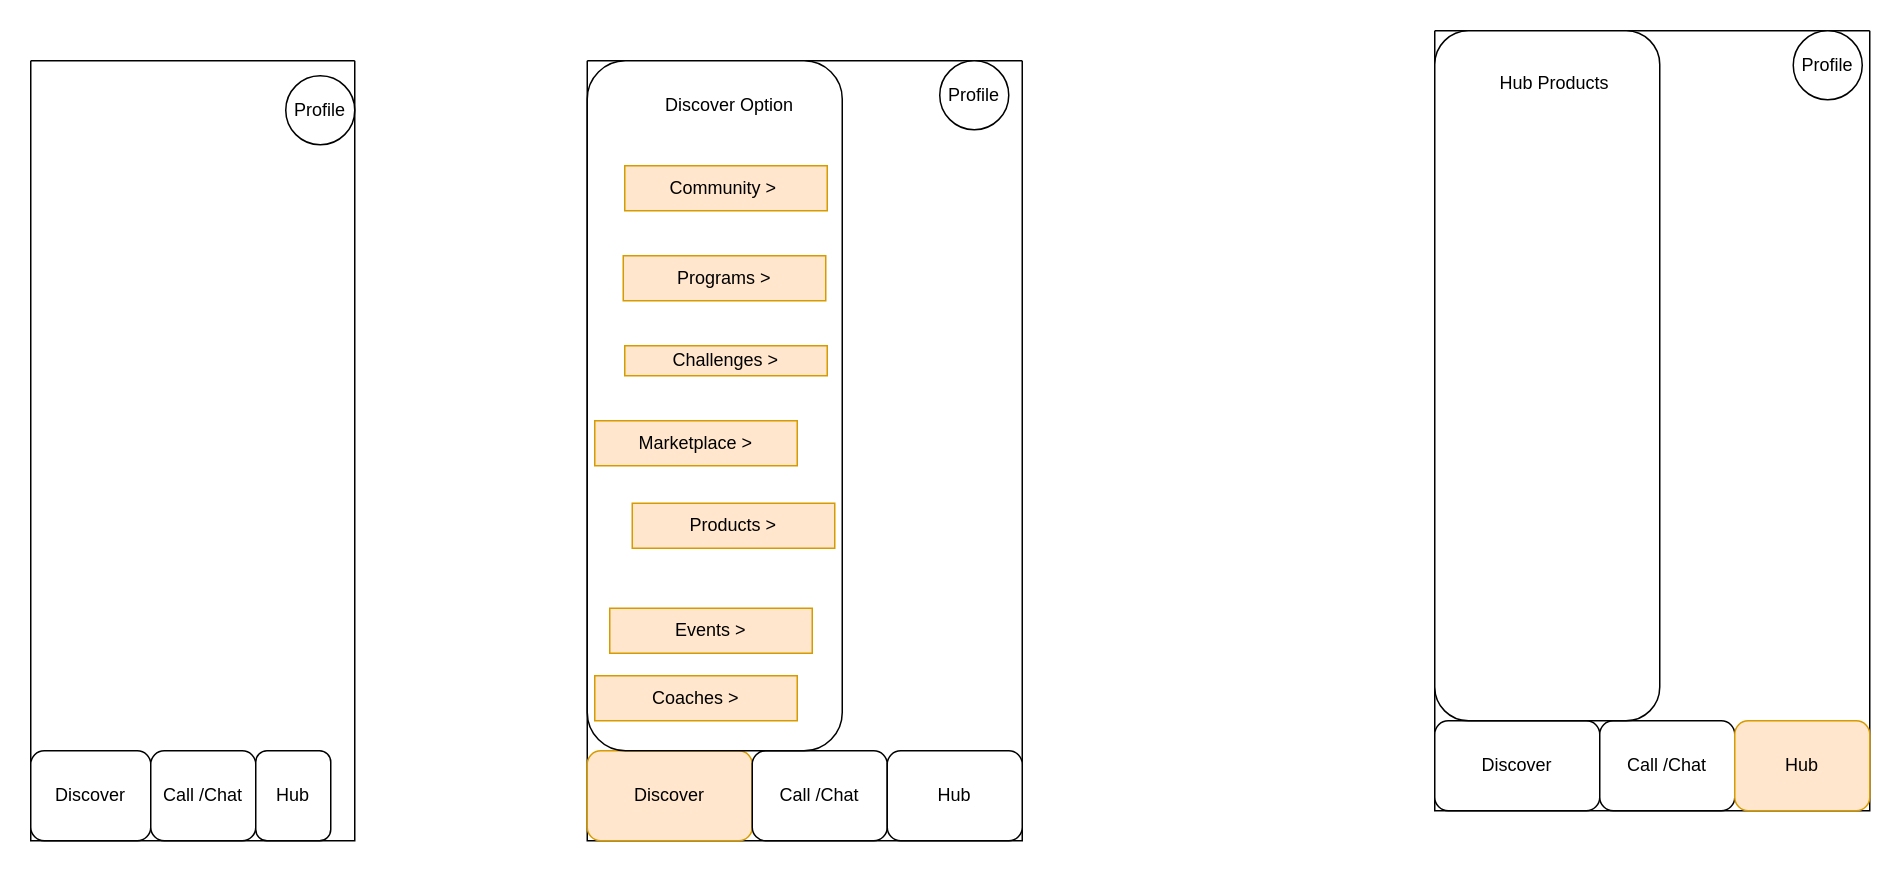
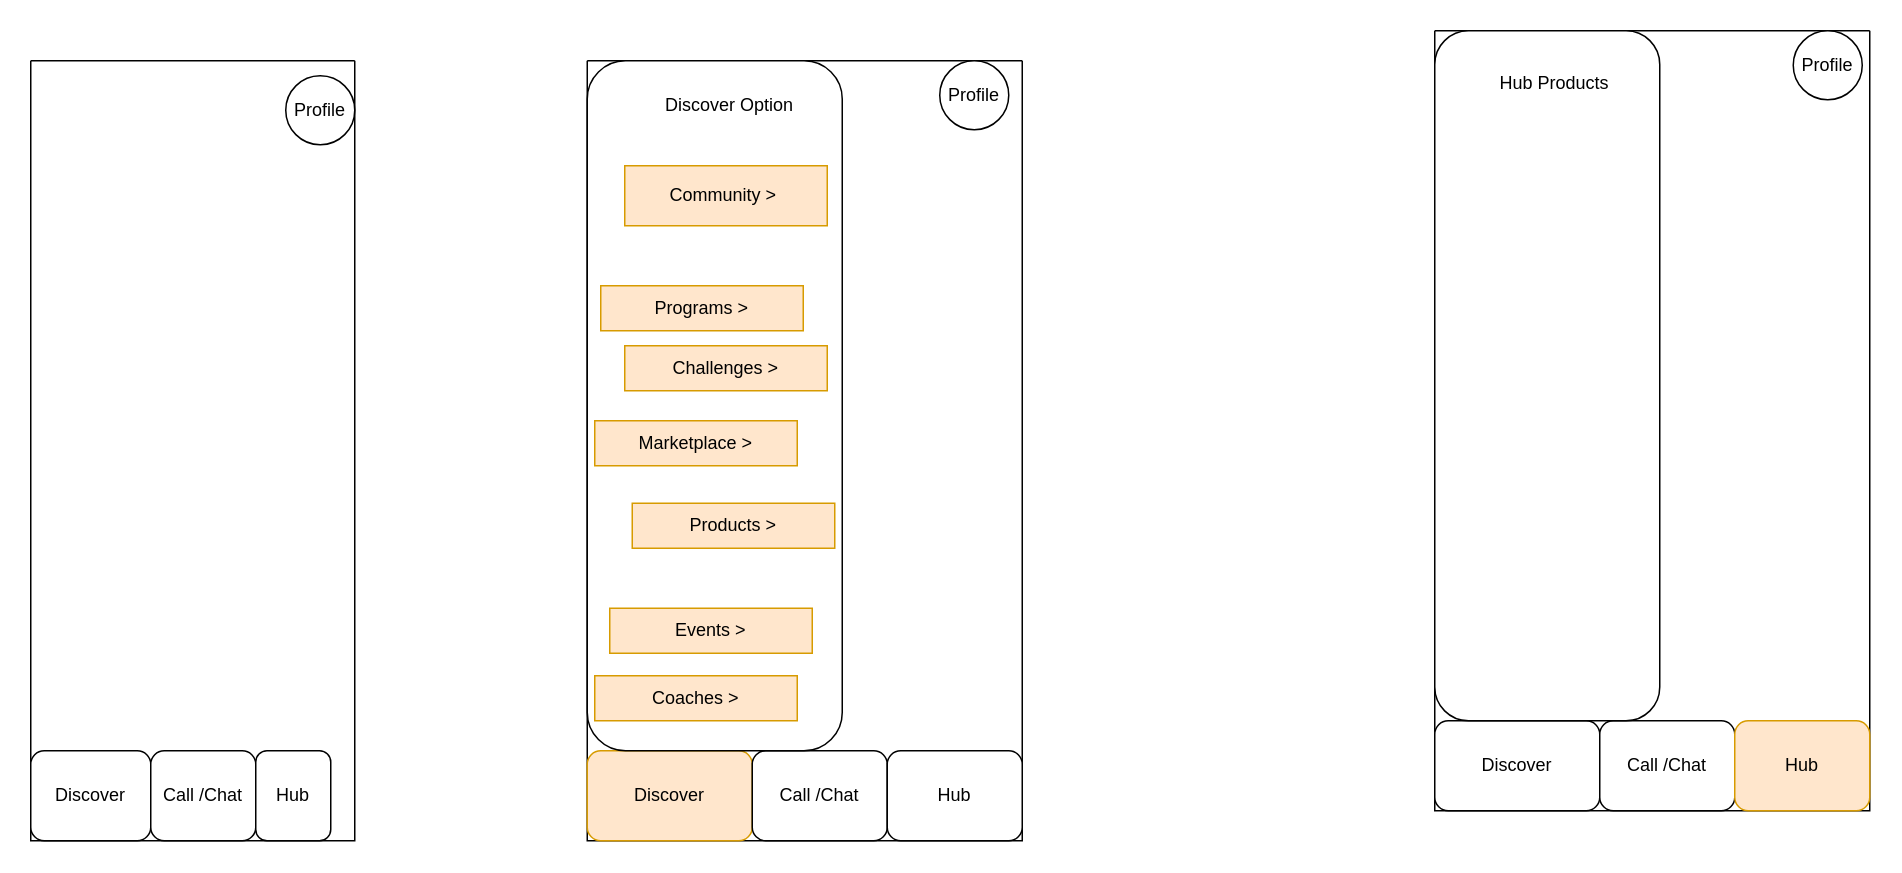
node "Community >": size 203x45 -> 203x60
node "Programs >": moved (725, 278) -> (702, 308)
node "Challenges >": size 203x30 -> 203x45
